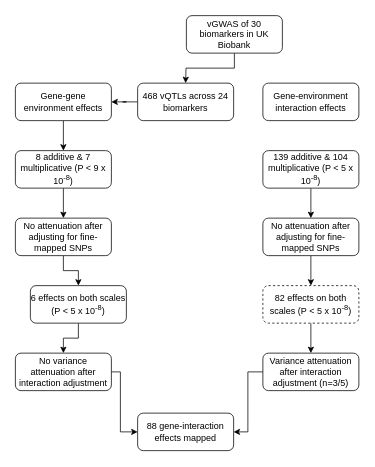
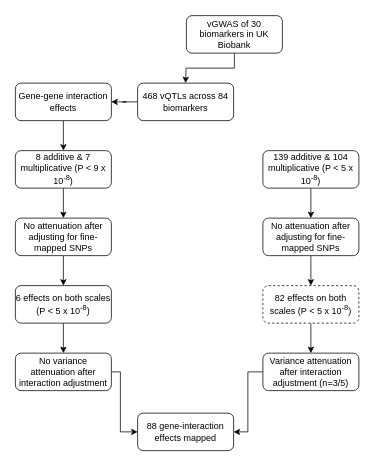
node "Gene-gene environment effects": label "Gene-gene environment effects" -> "Gene-gene interaction effects"
node "468 vQTLs across 24 biomarkers": label "468 vQTLs across 24 biomarkers" -> "468 vQTLs across 84 biomarkers"
node "Gene-environment interaction effects": removed
node "6 effects on both scales (P < 5 x 10-8)": moved (78, 304) -> (63, 304)
